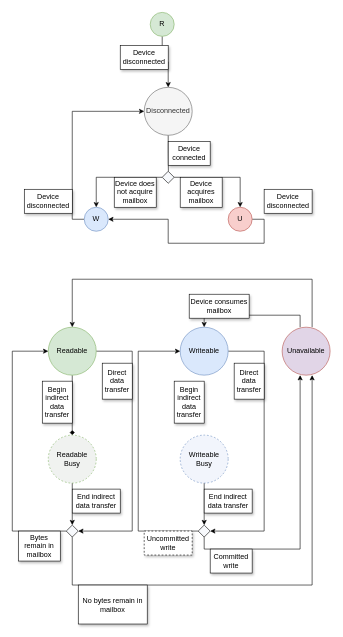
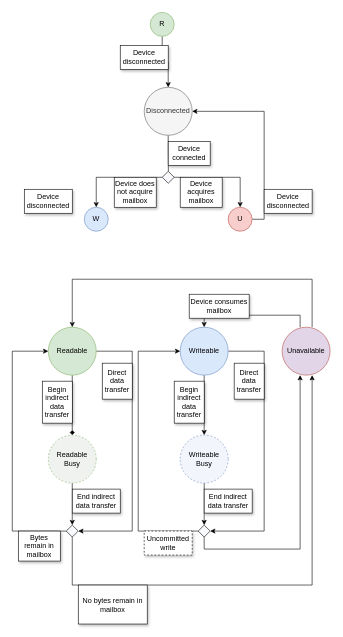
edge "W" -> "Disconnected": removed
edge "U" -> "W": now "U" -> "Disconnected"
edge "Writeable" -> "Writeable Busy": added
node "Committed write": removed
